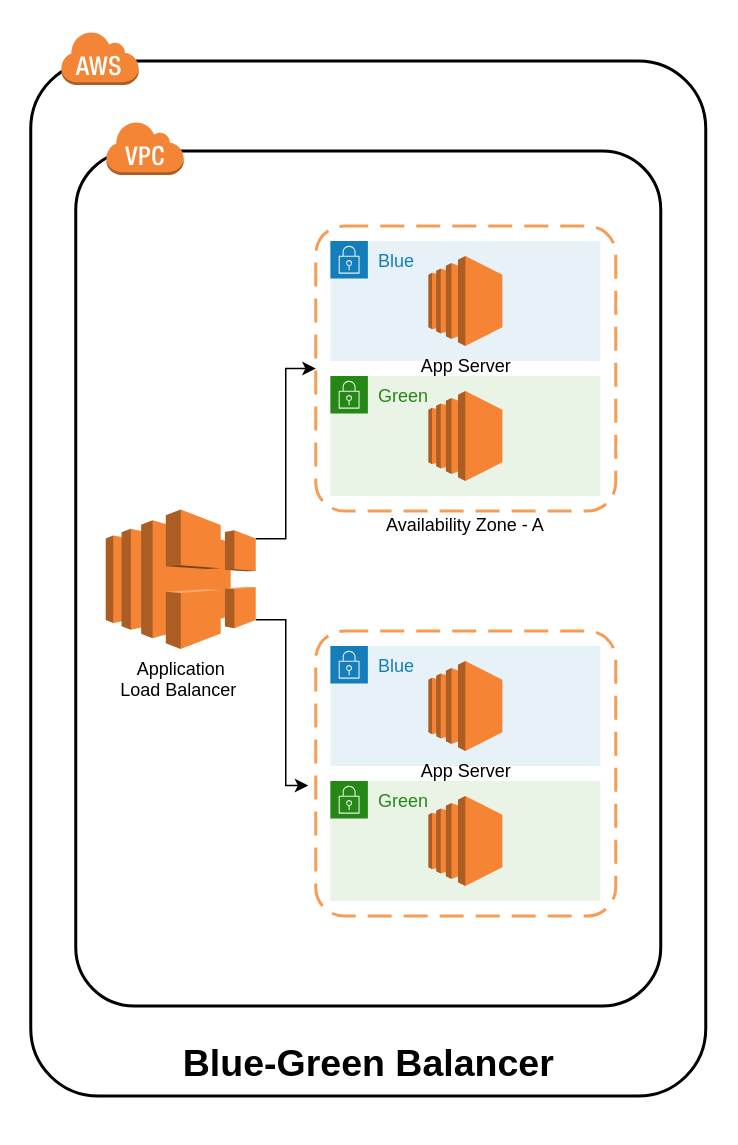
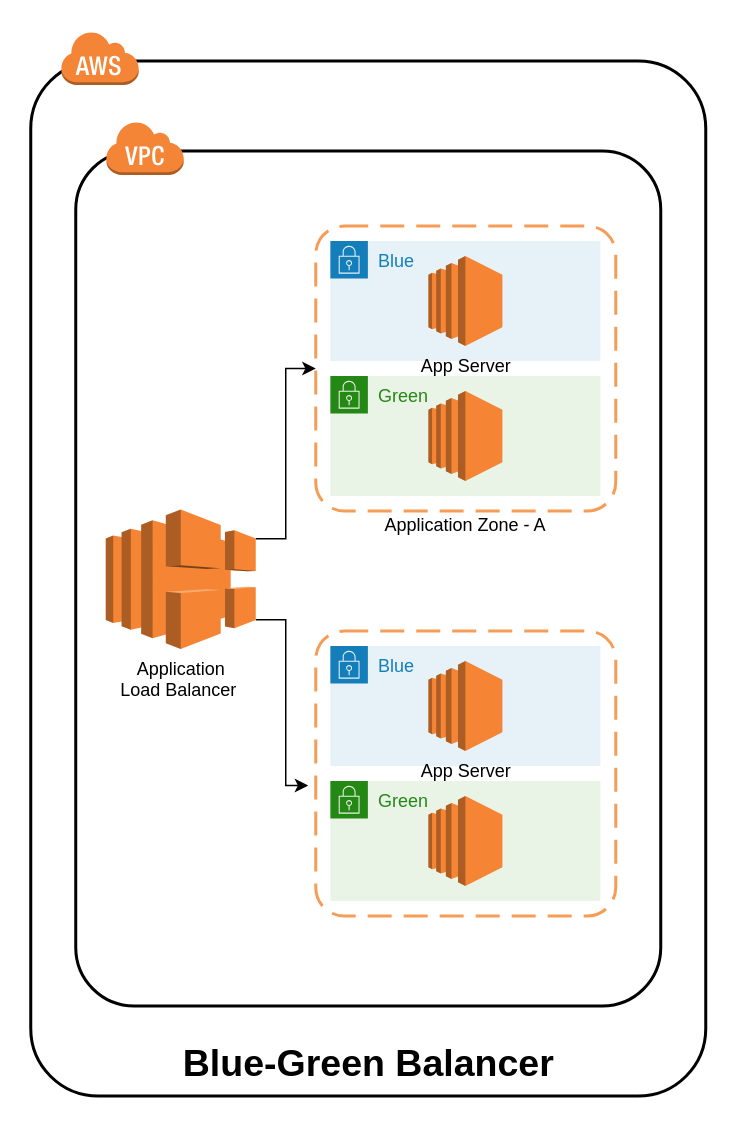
node "Availability Zone - A": label "Availability Zone - A" -> "Application Zone - A"
